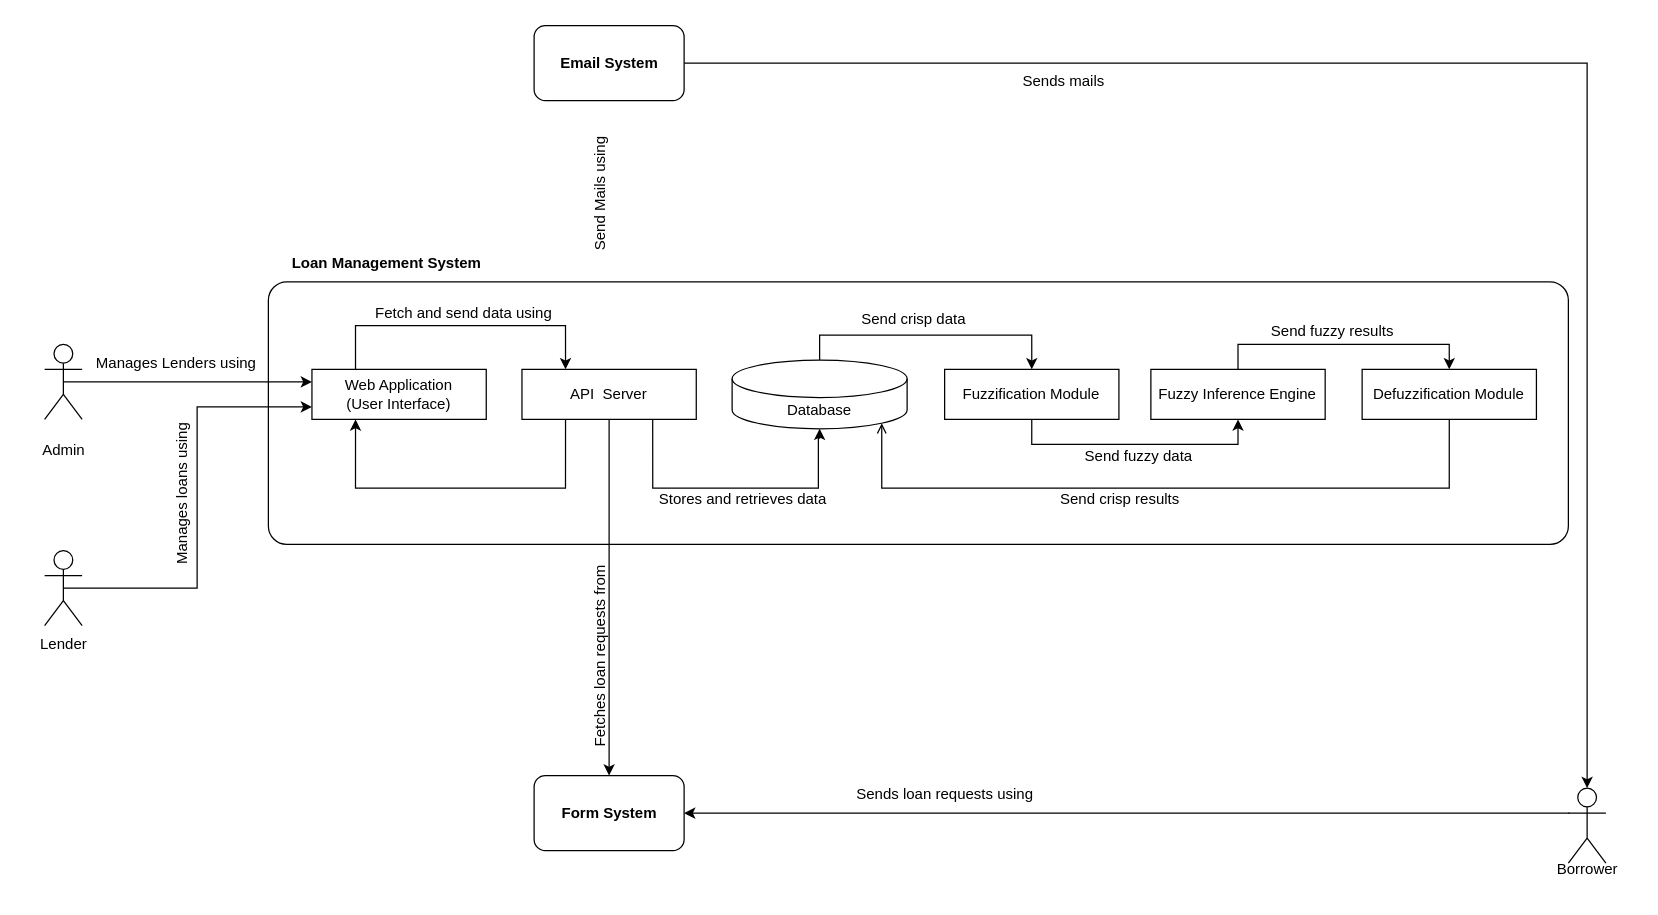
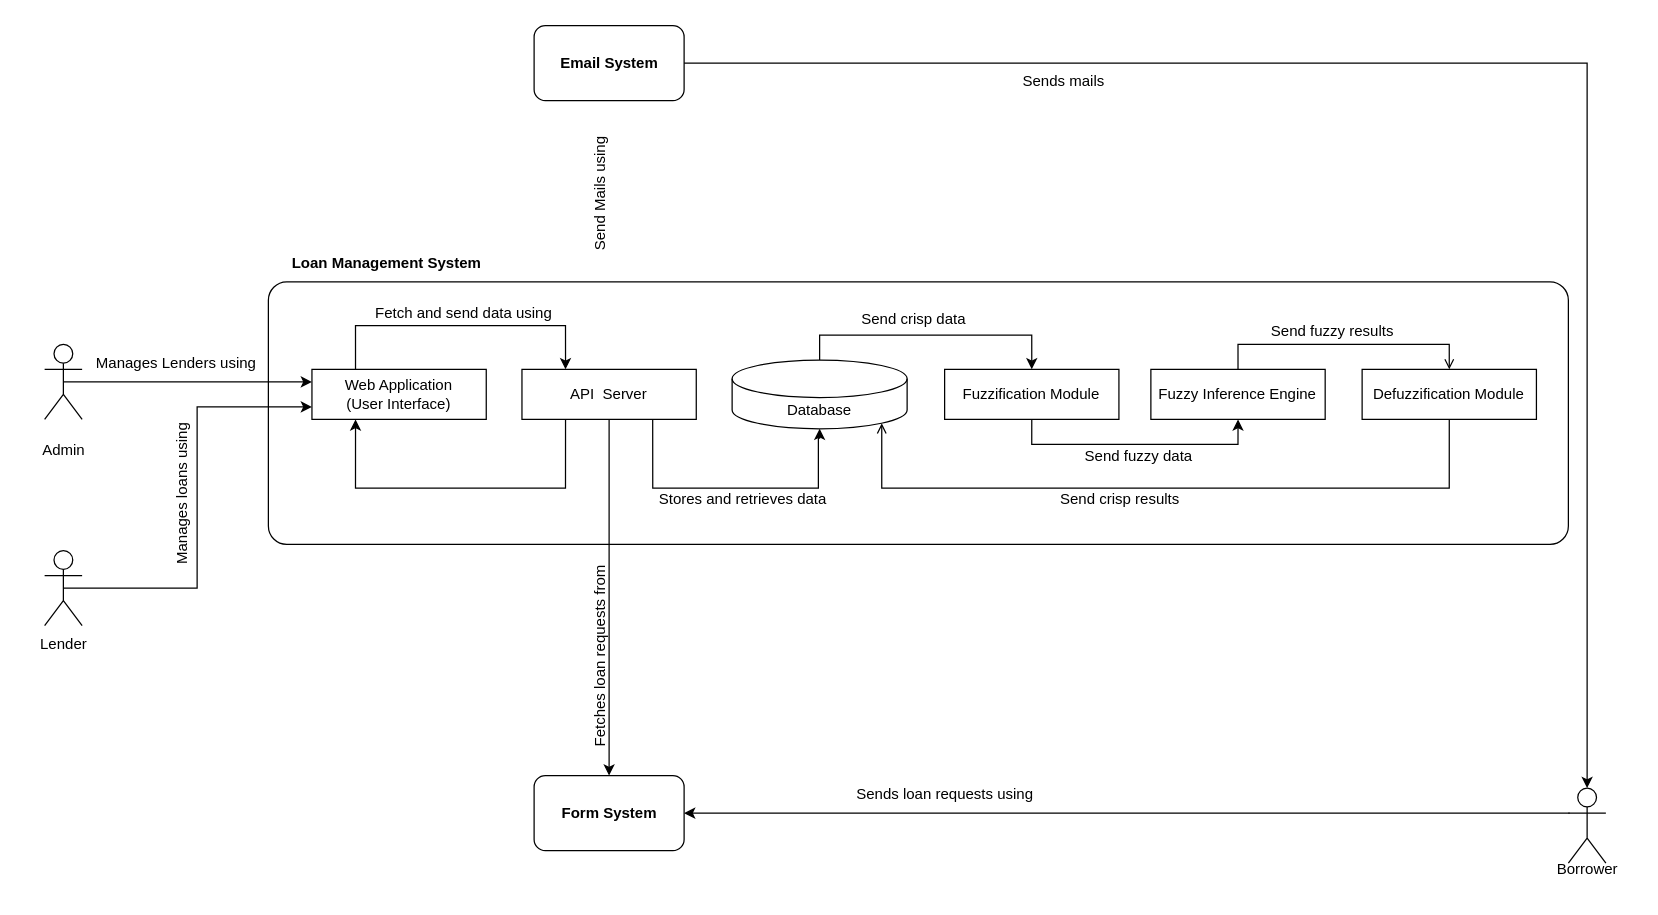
edge "Fuzzy Inference Engine" -> "Defuzzification Module": arrowhead classic -> open
